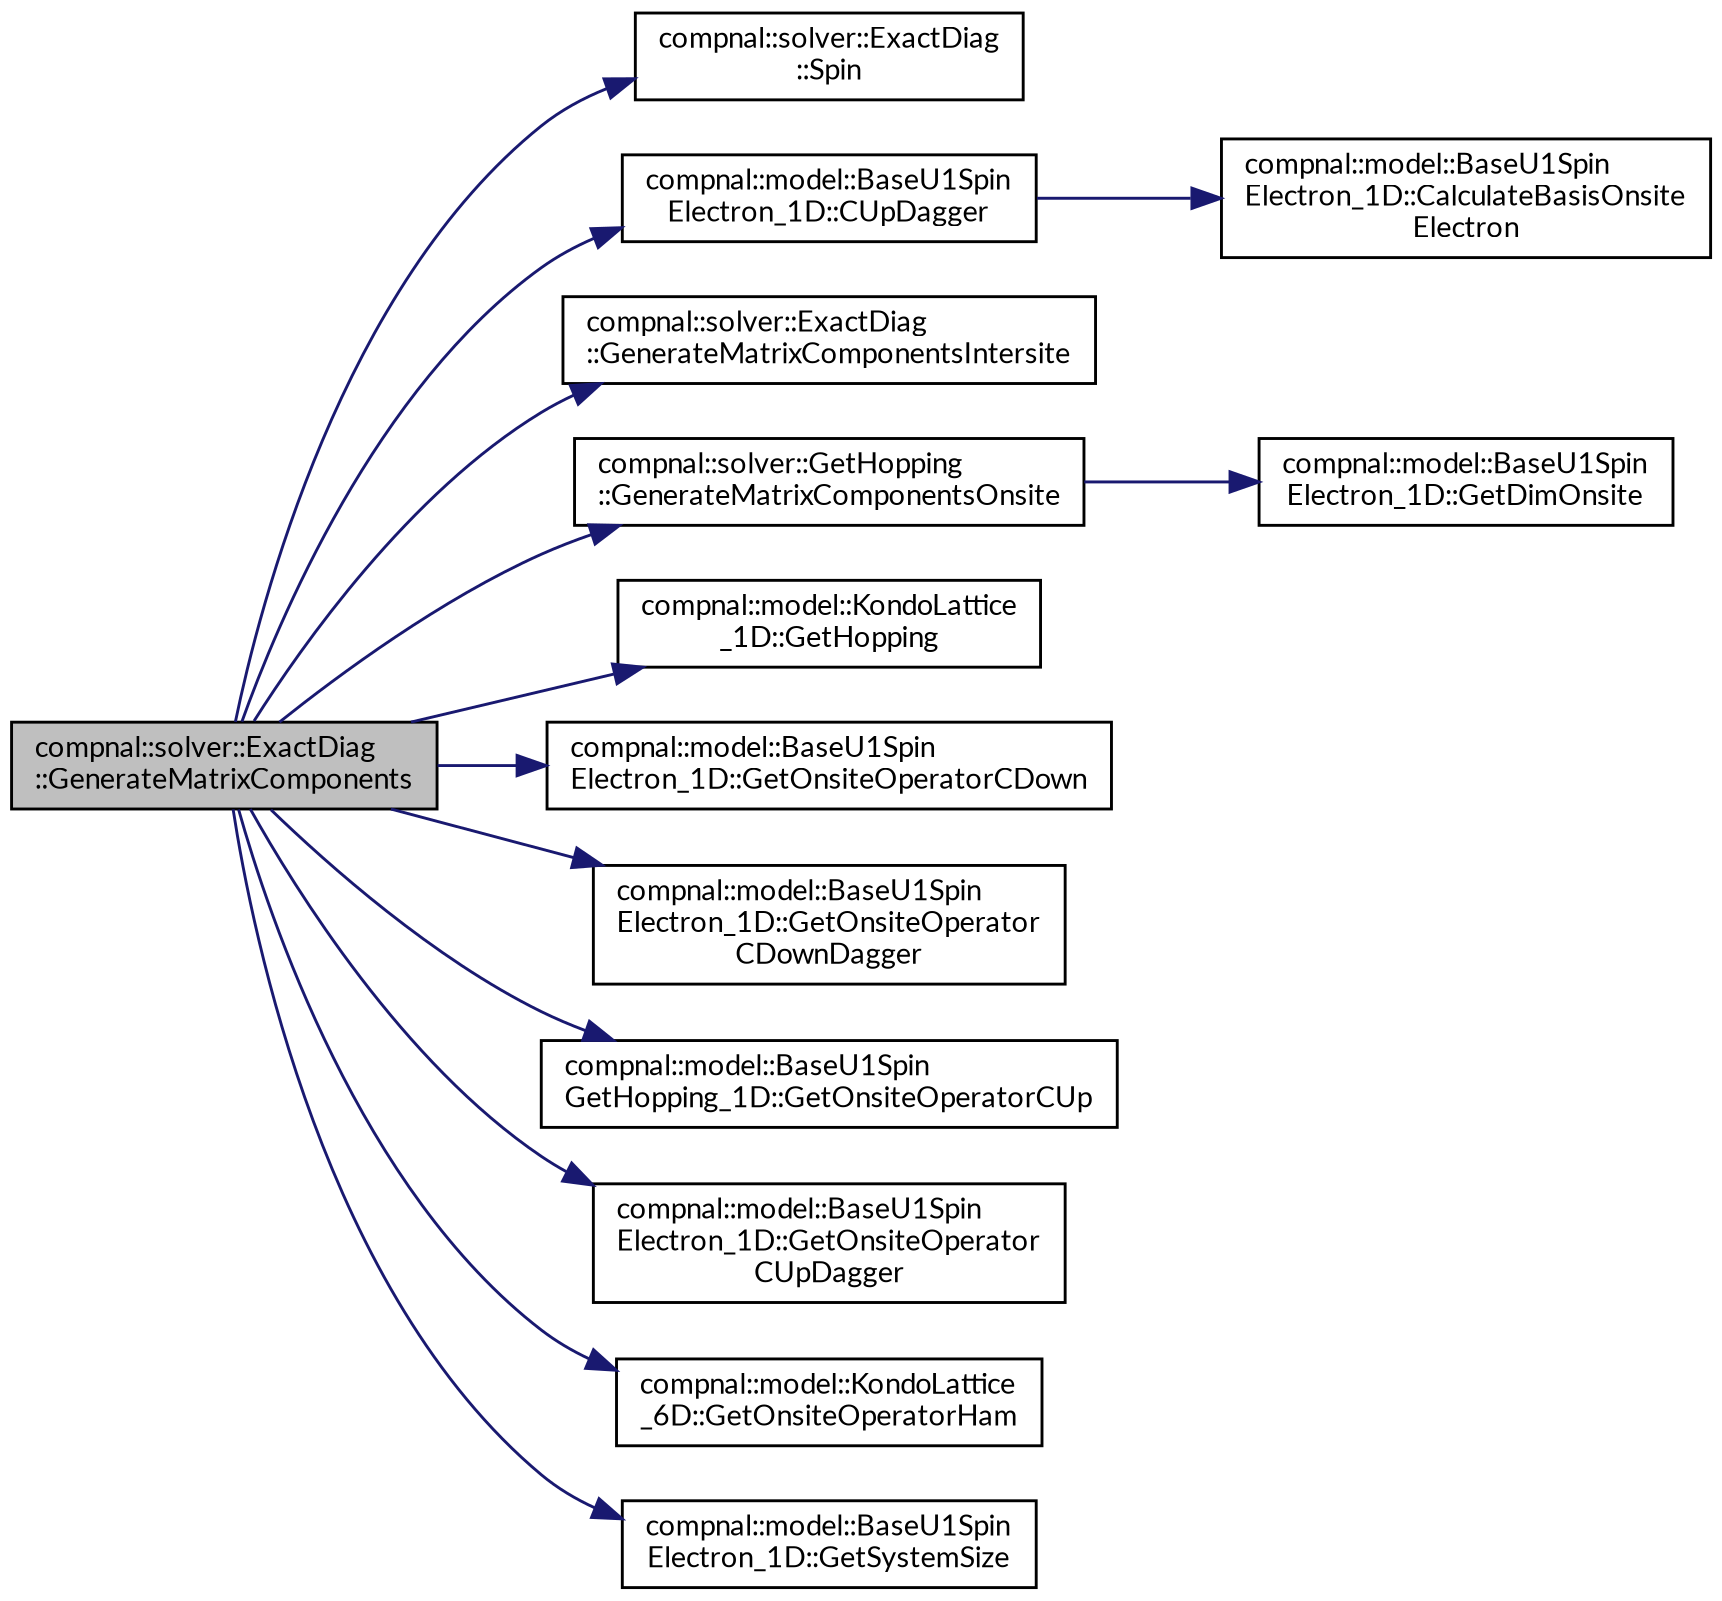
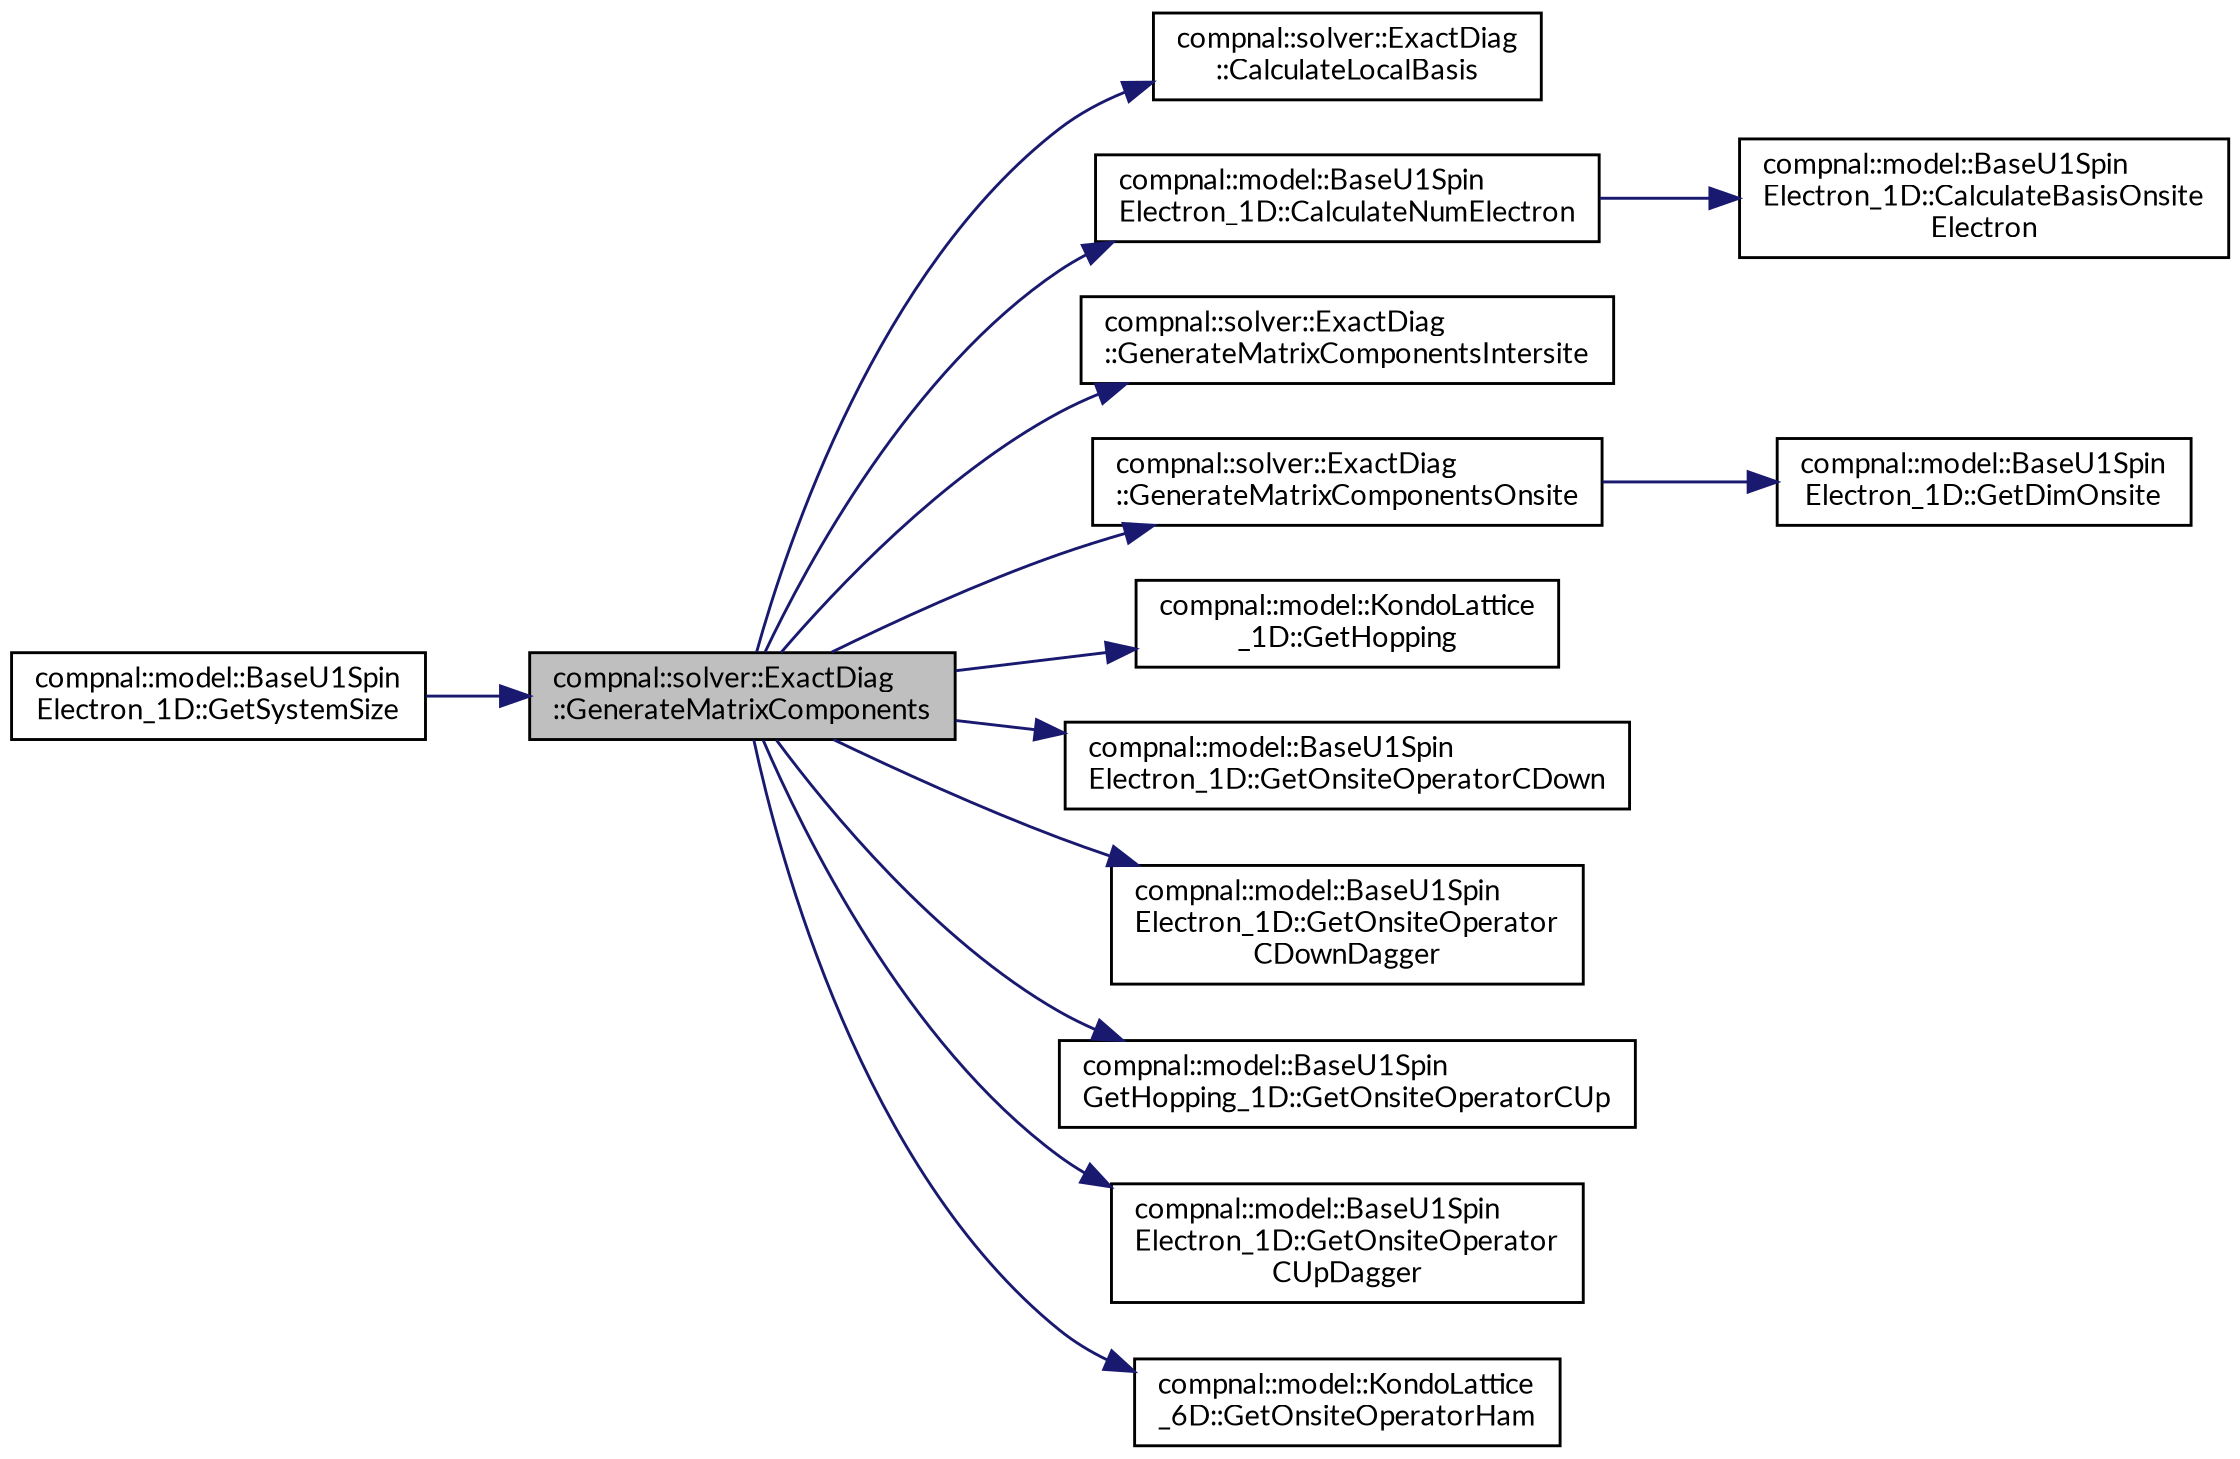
node "compnal::solver::ExactDiag ::Spin": label "compnal::solver::ExactDiag ::Spin" -> "compnal::solver::ExactDiag ::CalculateLocalBasis"
node "compnal::model::BaseU1Spin Electron_1D::CUpDagger": label "compnal::model::BaseU1Spin Electron_1D::CUpDagger" -> "compnal::model::BaseU1Spin Electron_1D::CalculateNumElectron"
node "compnal::solver::GetHopping ::GenerateMatrixComponentsOnsite": label "compnal::solver::GetHopping ::GenerateMatrixComponentsOnsite" -> "compnal::solver::ExactDiag ::GenerateMatrixComponentsOnsite"
edge "compnal::solver::ExactDiag ::GenerateMatrixComponents" -> "compnal::model::BaseU1Spin Electron_1D::GetSystemSize": reversed
